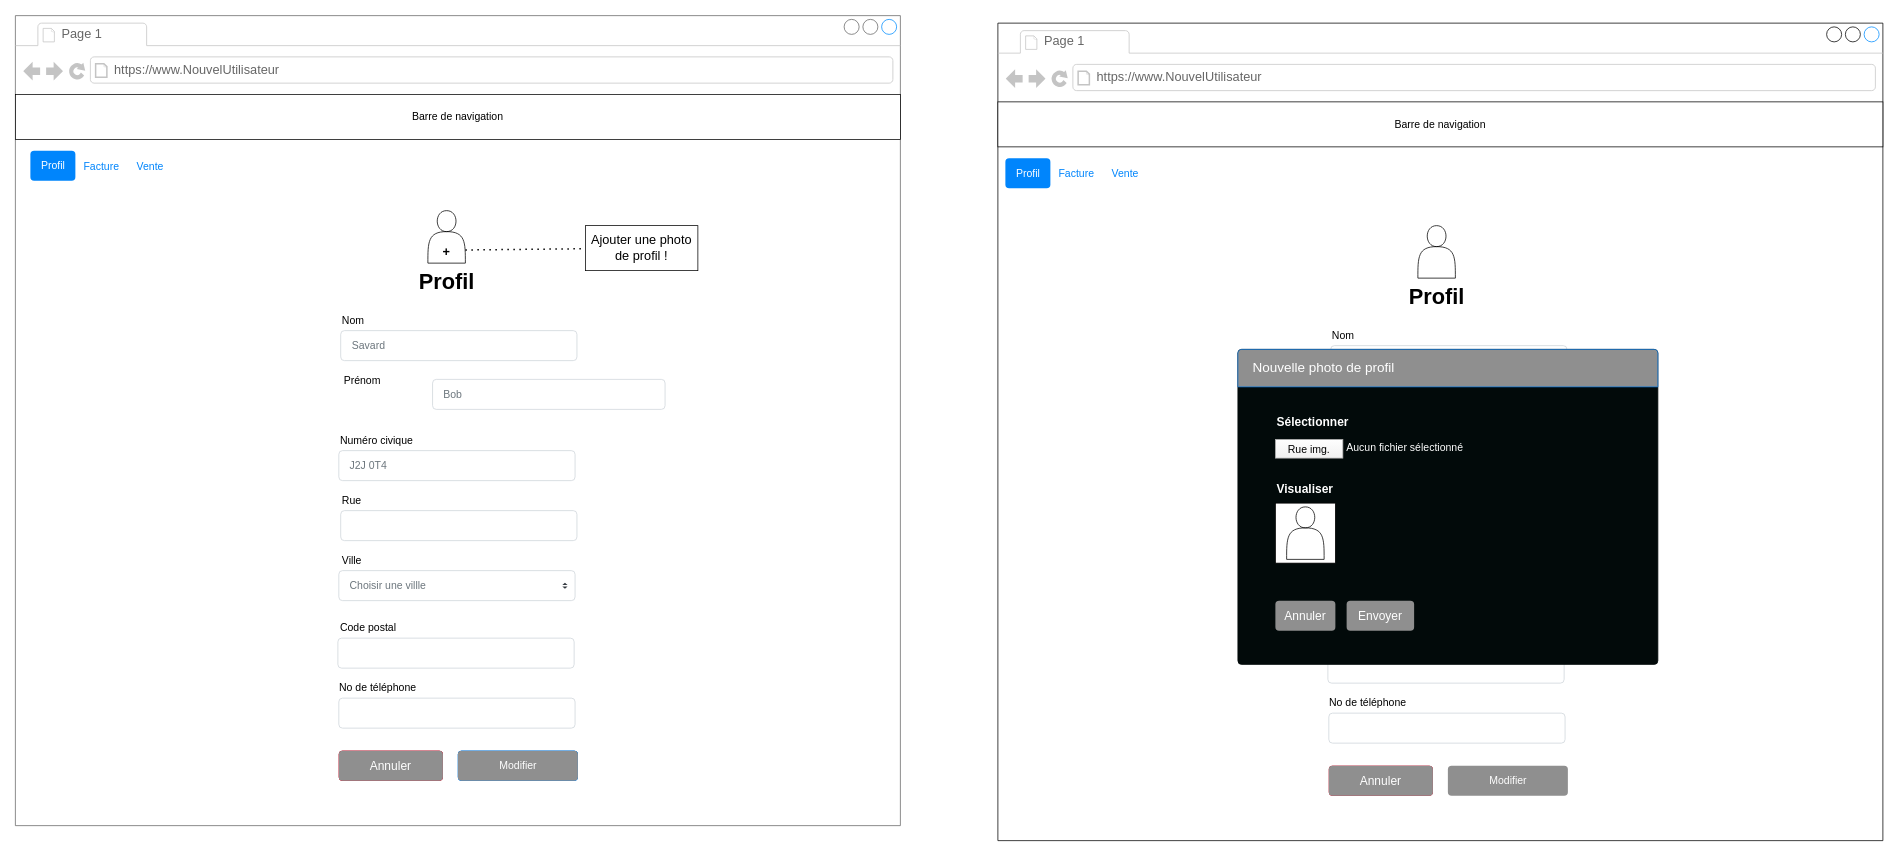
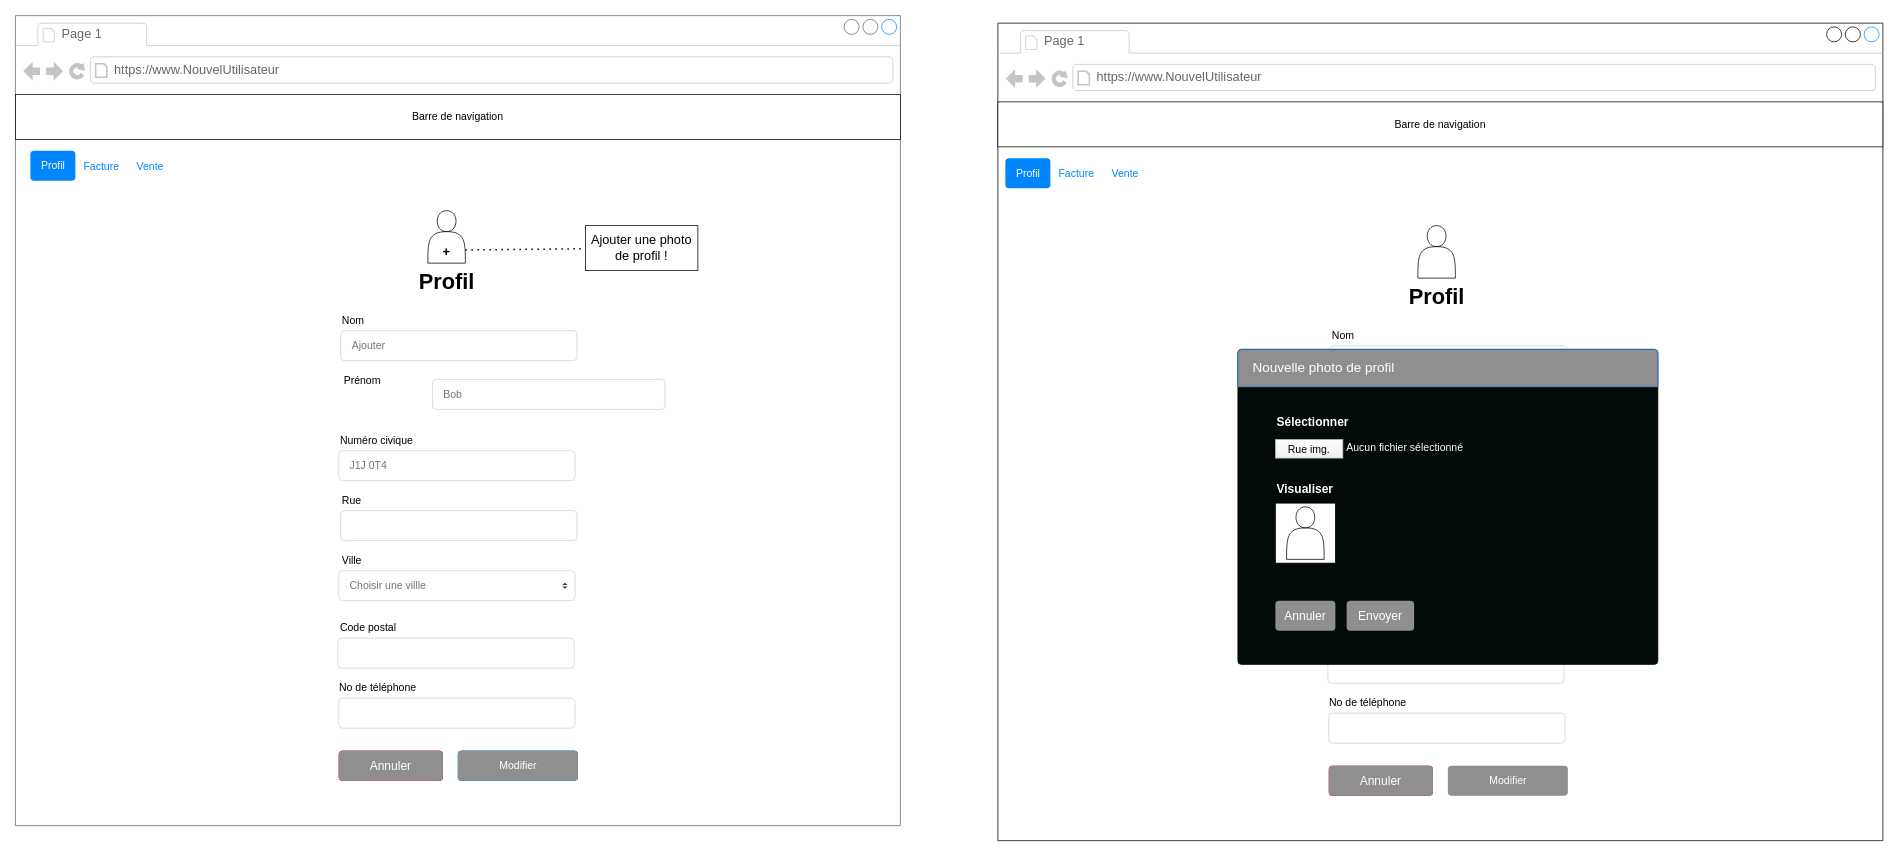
node "Savard": label "Savard" -> "Ajouter"
node "J2J 0T4": label "J2J 0T4" -> "J1J 0T4"
